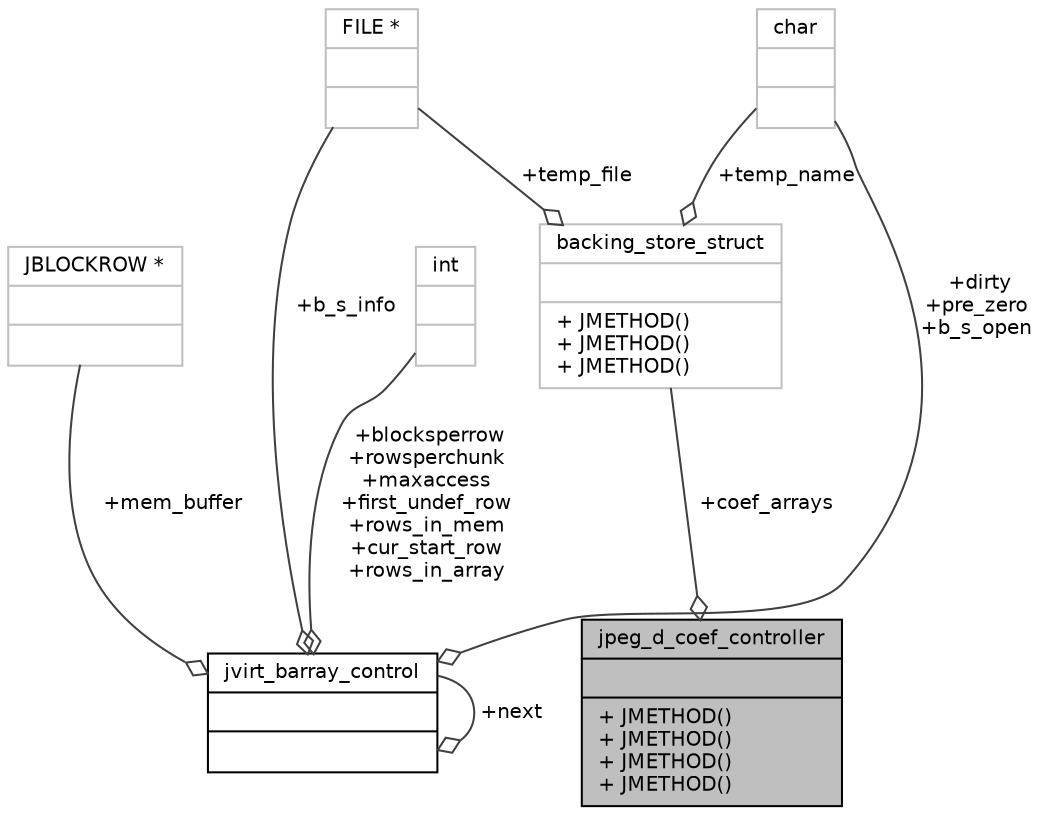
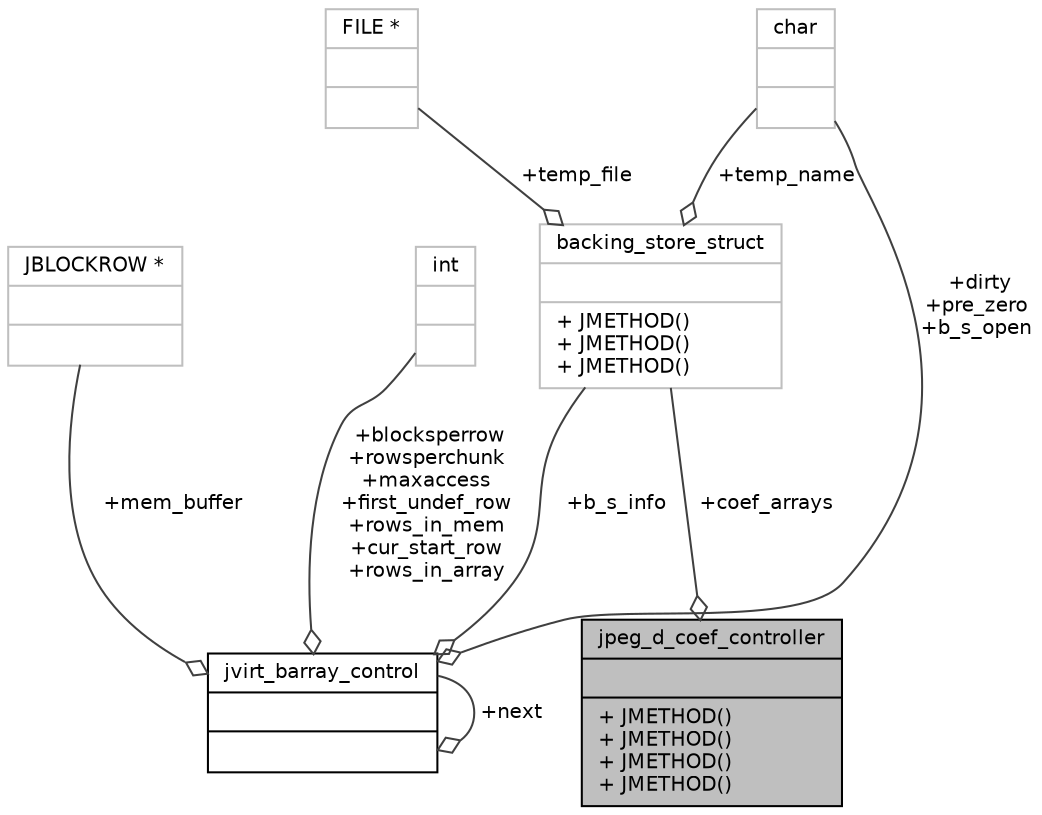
edge "FILE *" -> "jvirt_barray_control": now "backing_store_struct" -> "jvirt_barray_control"
